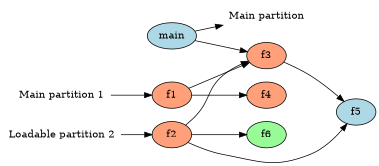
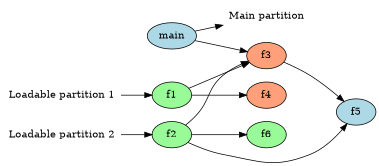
node "Main partition 1": label "Main partition 1" -> "Loadable partition 1"
node "f1": fillcolor lightsalmon -> palegreen
node "f2": fillcolor lightsalmon -> palegreen
